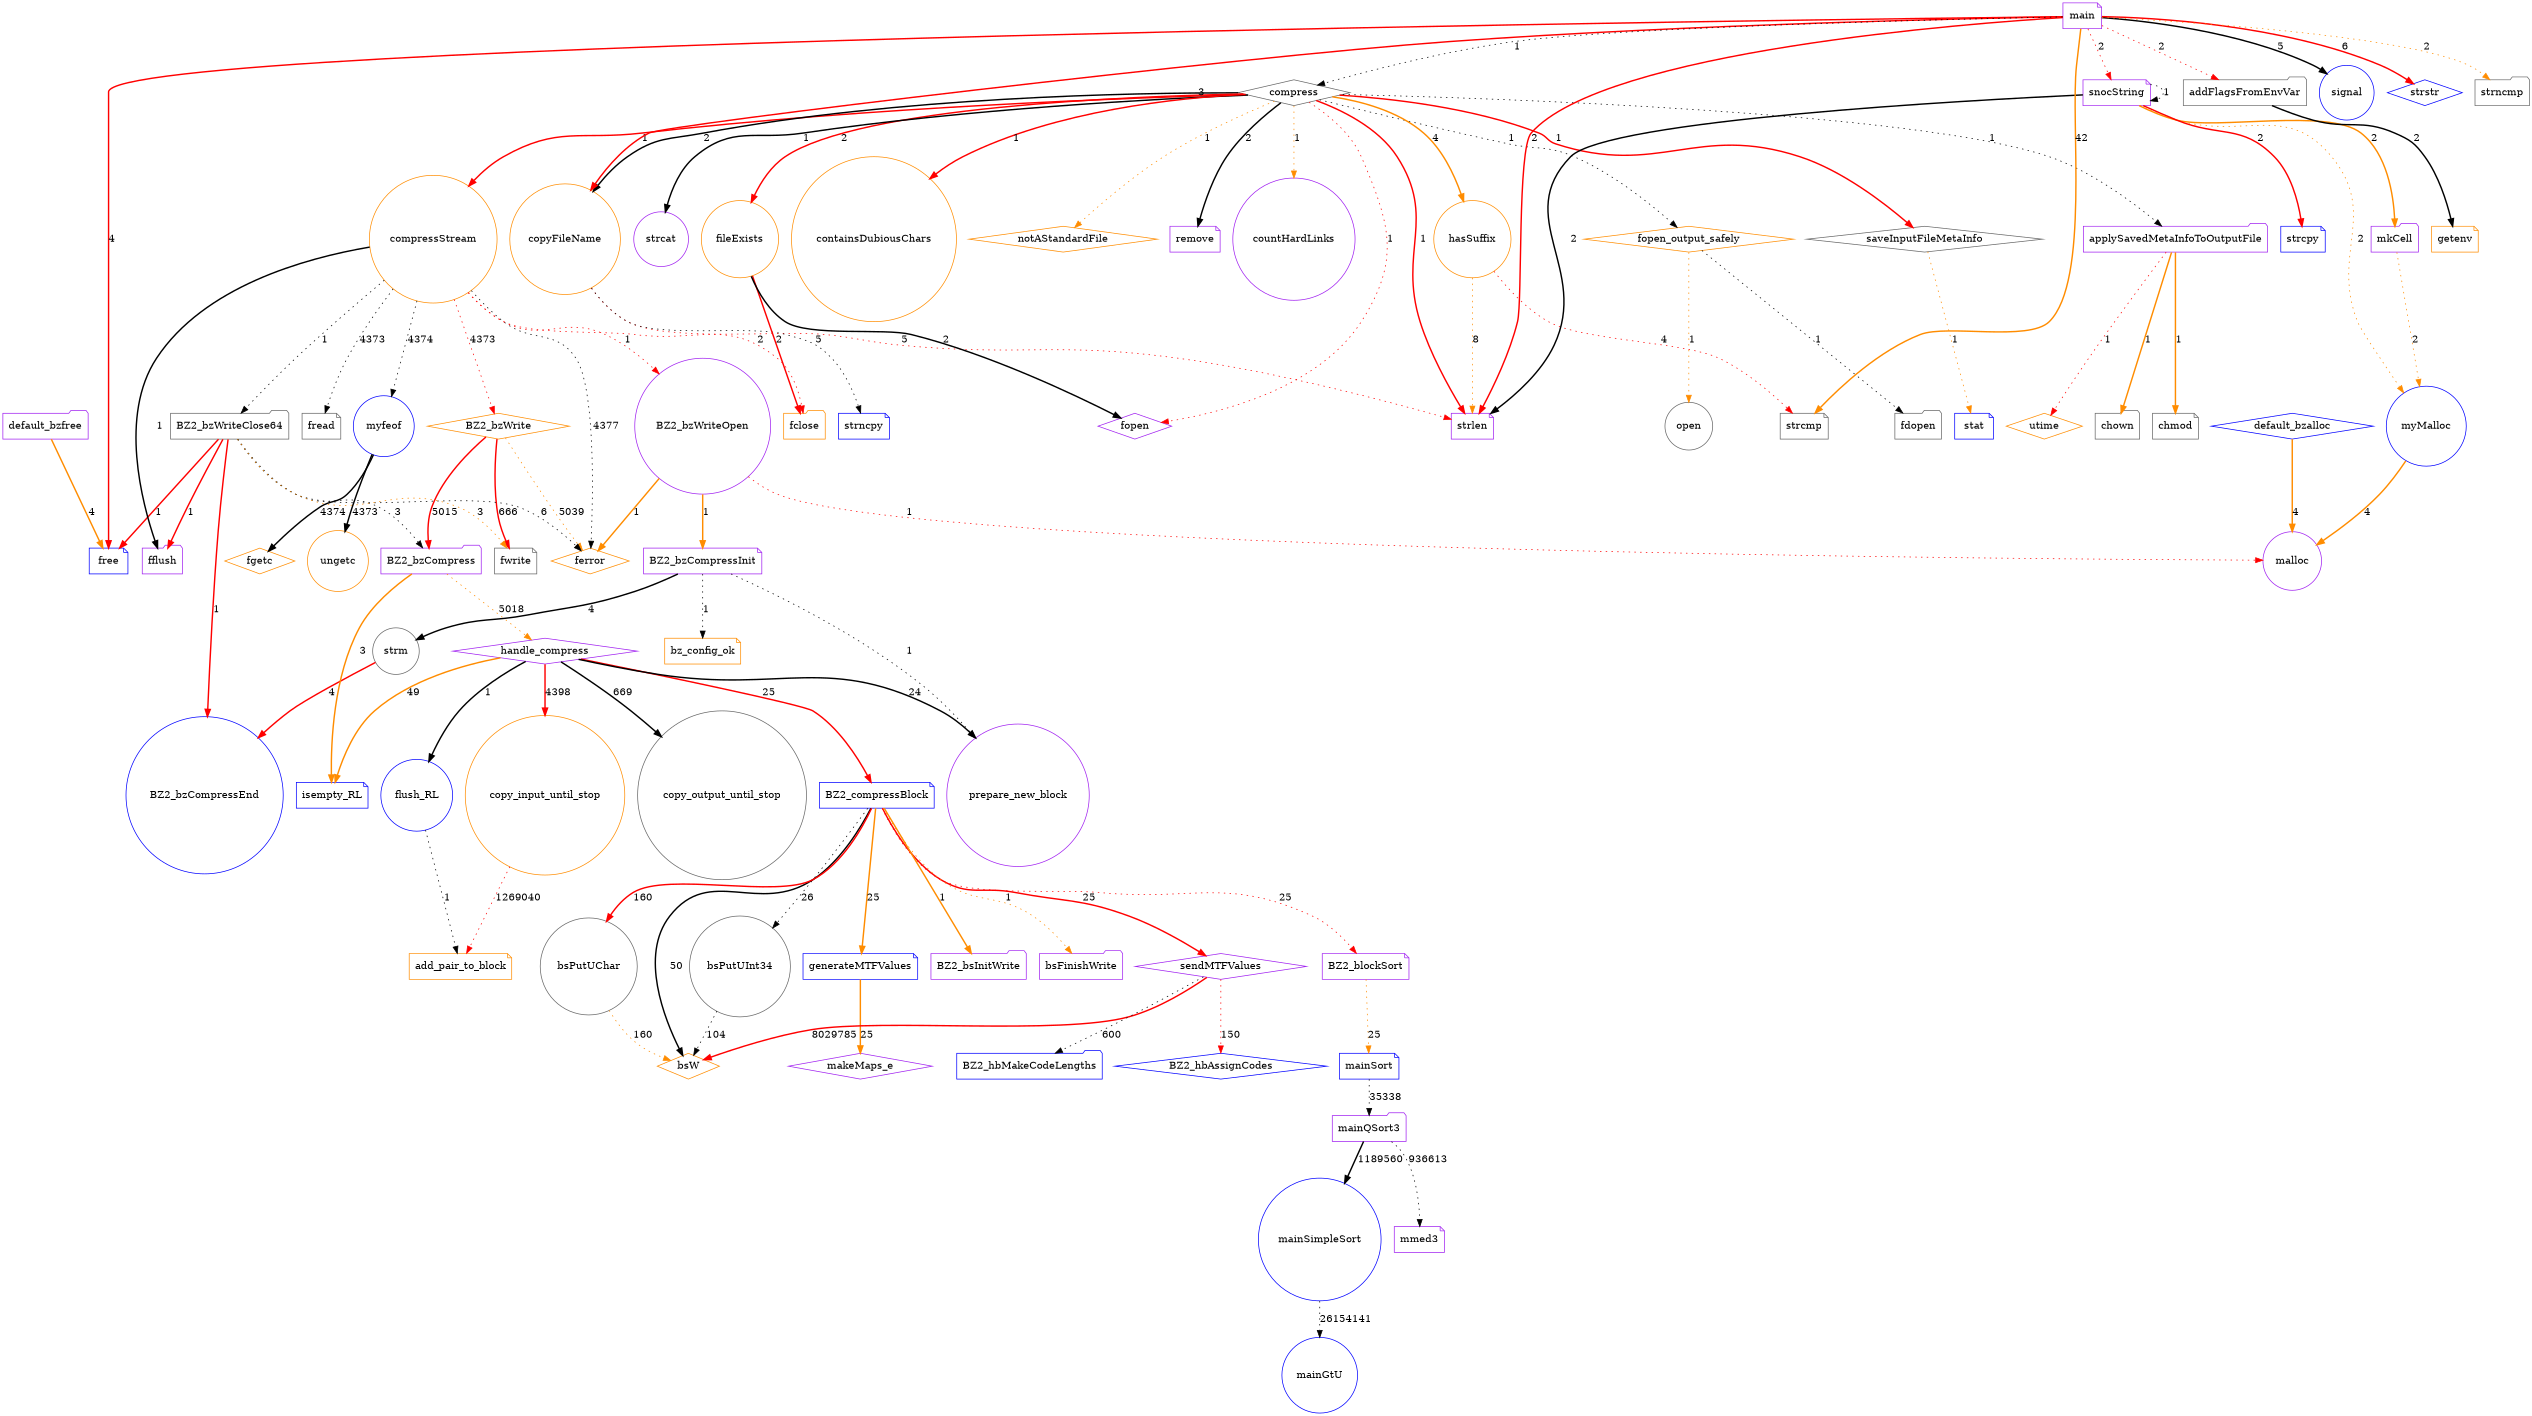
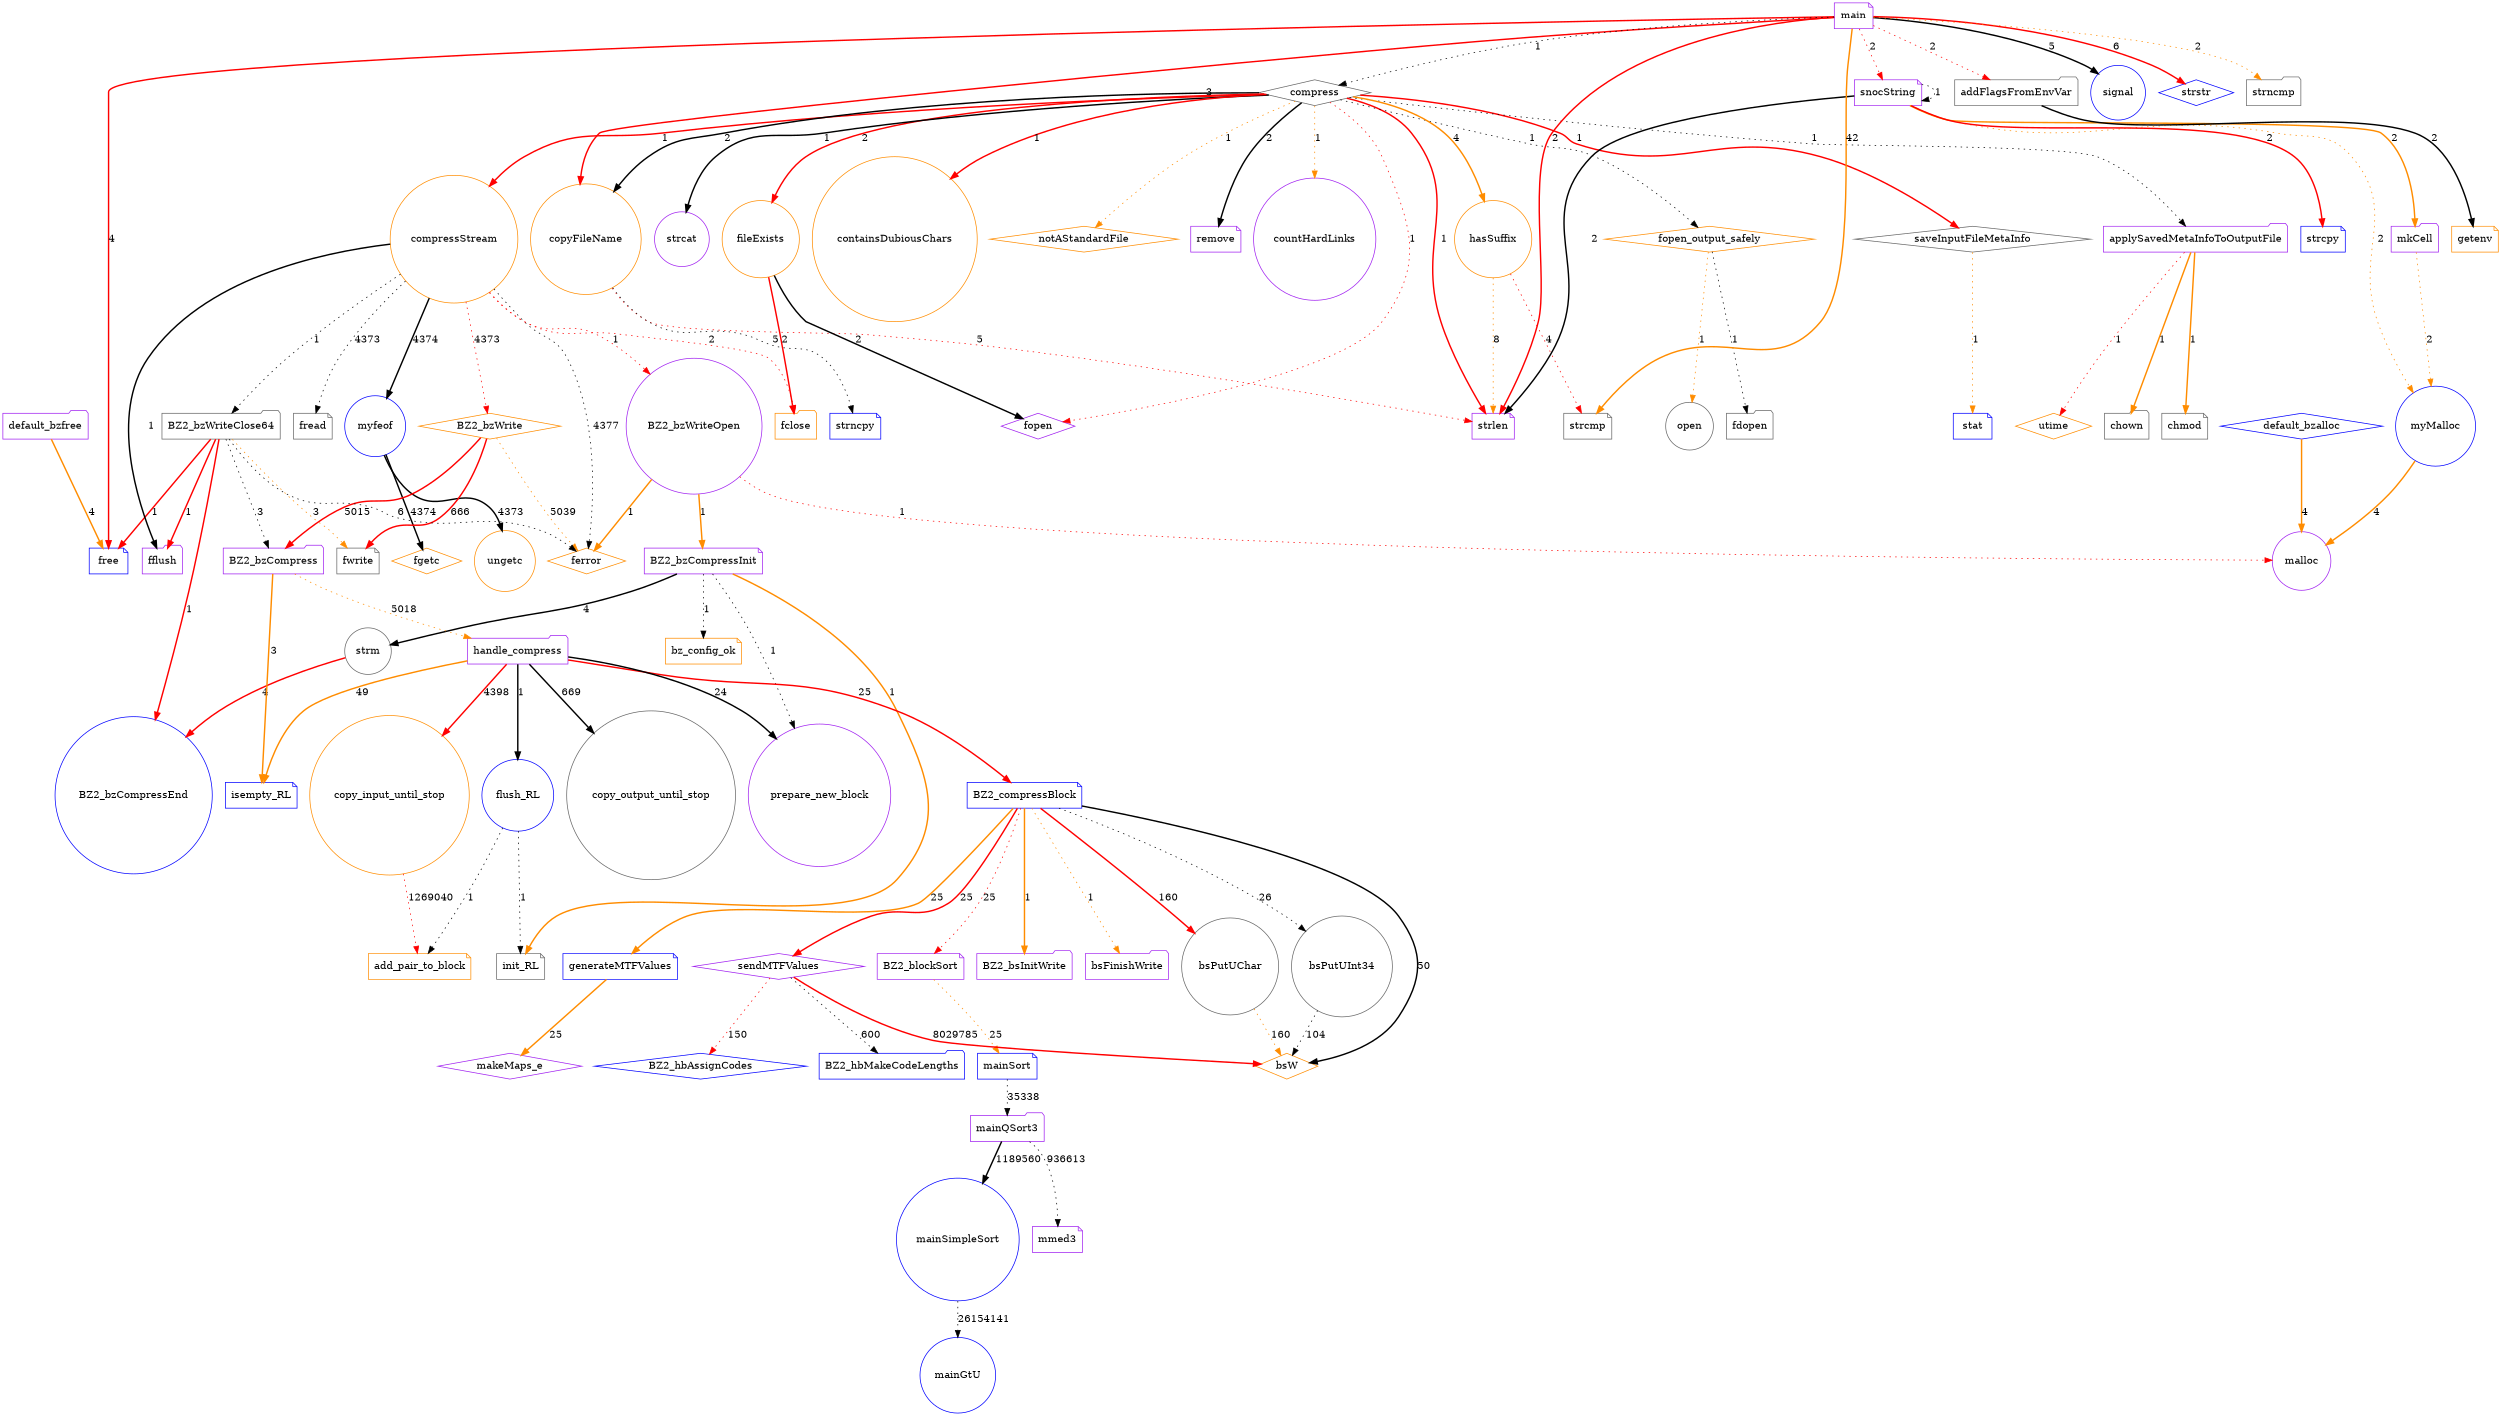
edge "compressStream" -> "myfeof": style dotted -> bold
node "handle_compress": shape diamond -> folder
node "init_RL": added
